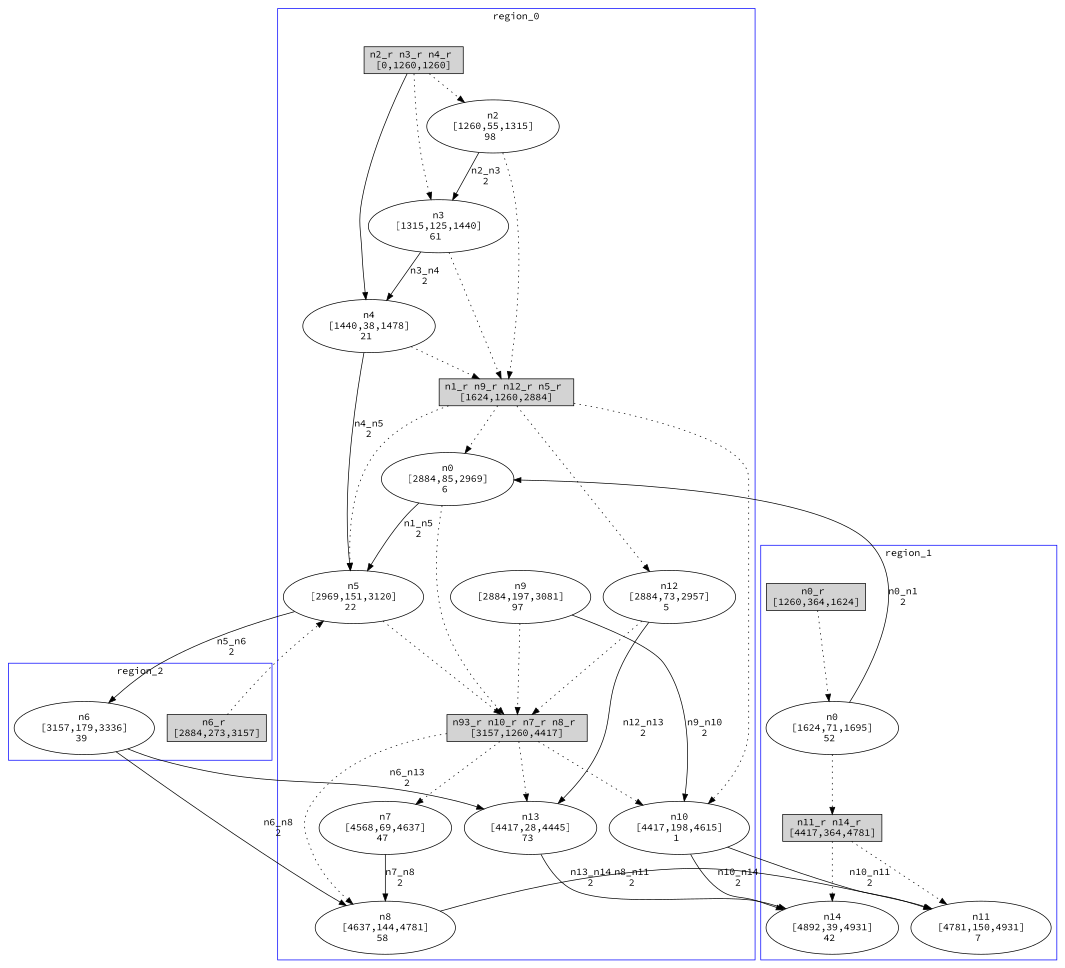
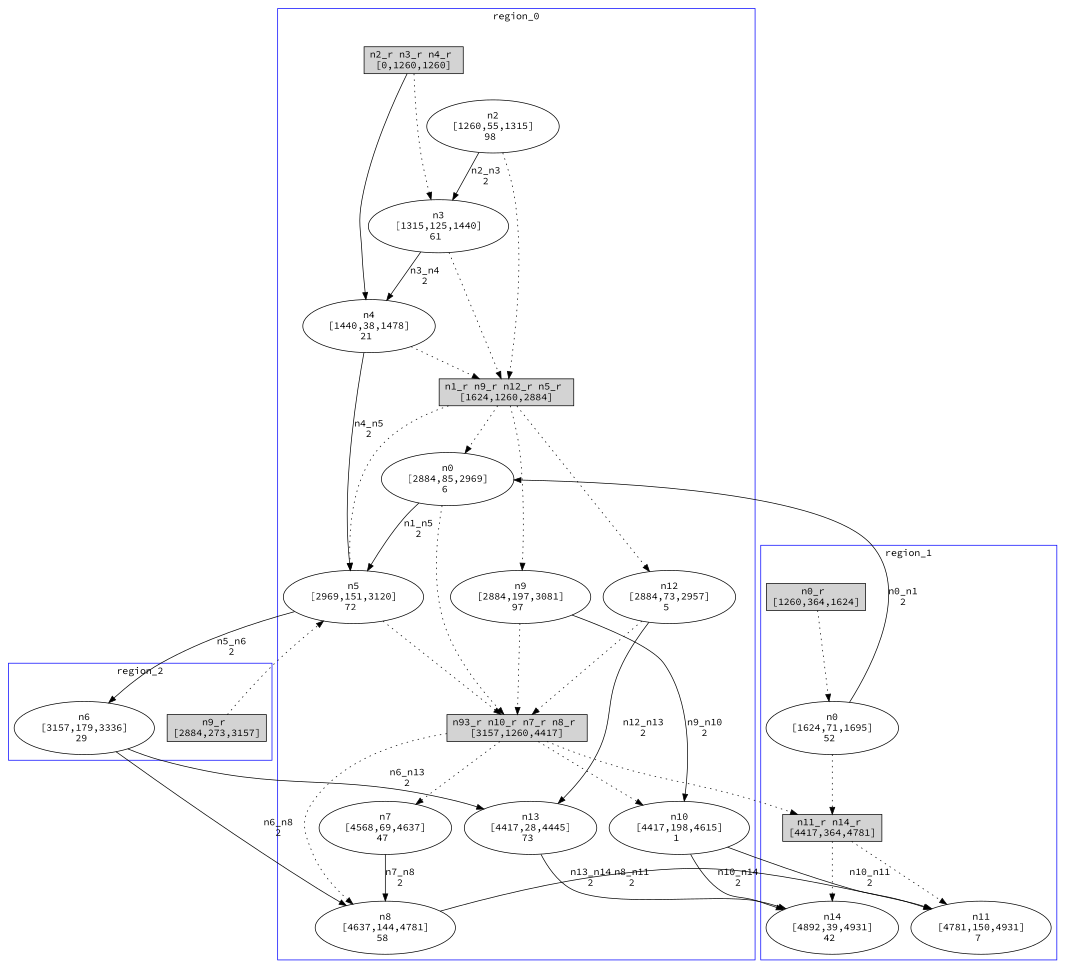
edge "n2_r n3_r n4_r [0,1260,1260]" -> "n2 [1260,55,1315] 98": removed
edge "n1_r n9_r n12_r n5_r [1624,1260,2884]" -> "n10 [4417,198,4615] 1": now "n1_r n9_r n12_r n5_r [1624,1260,2884]" -> "n9 [2884,197,3081] 97"
node "n5 [2969,151,3120] 22": label "n5 [2969,151,3120] 22" -> "n5 [2969,151,3120] 72"
node "n6 [3157,179,3336] 39": label "n6 [3157,179,3336] 39" -> "n6 [3157,179,3336] 29"
node "n6_r [2884,273,3157]": label "n6_r [2884,273,3157]" -> "n9_r [2884,273,3157]"
edge "n93_r n10_r n7_r n8_r [3157,1260,4417]" -> "n13 [4417,28,4445] 73": now "n93_r n10_r n7_r n8_r [3157,1260,4417]" -> "n11_r n14_r [4417,364,4781]"
